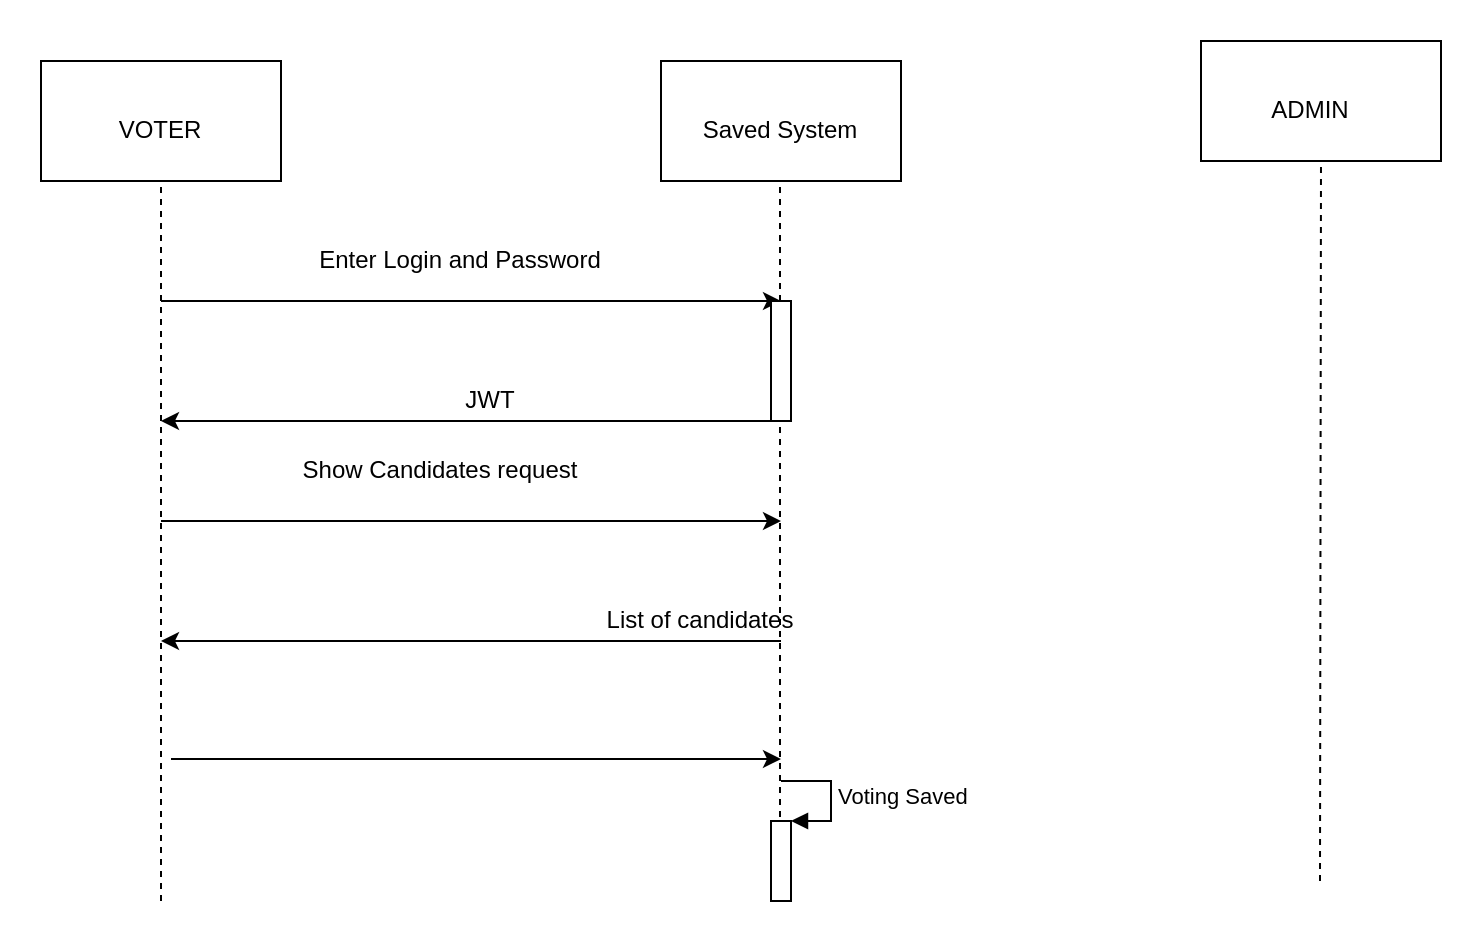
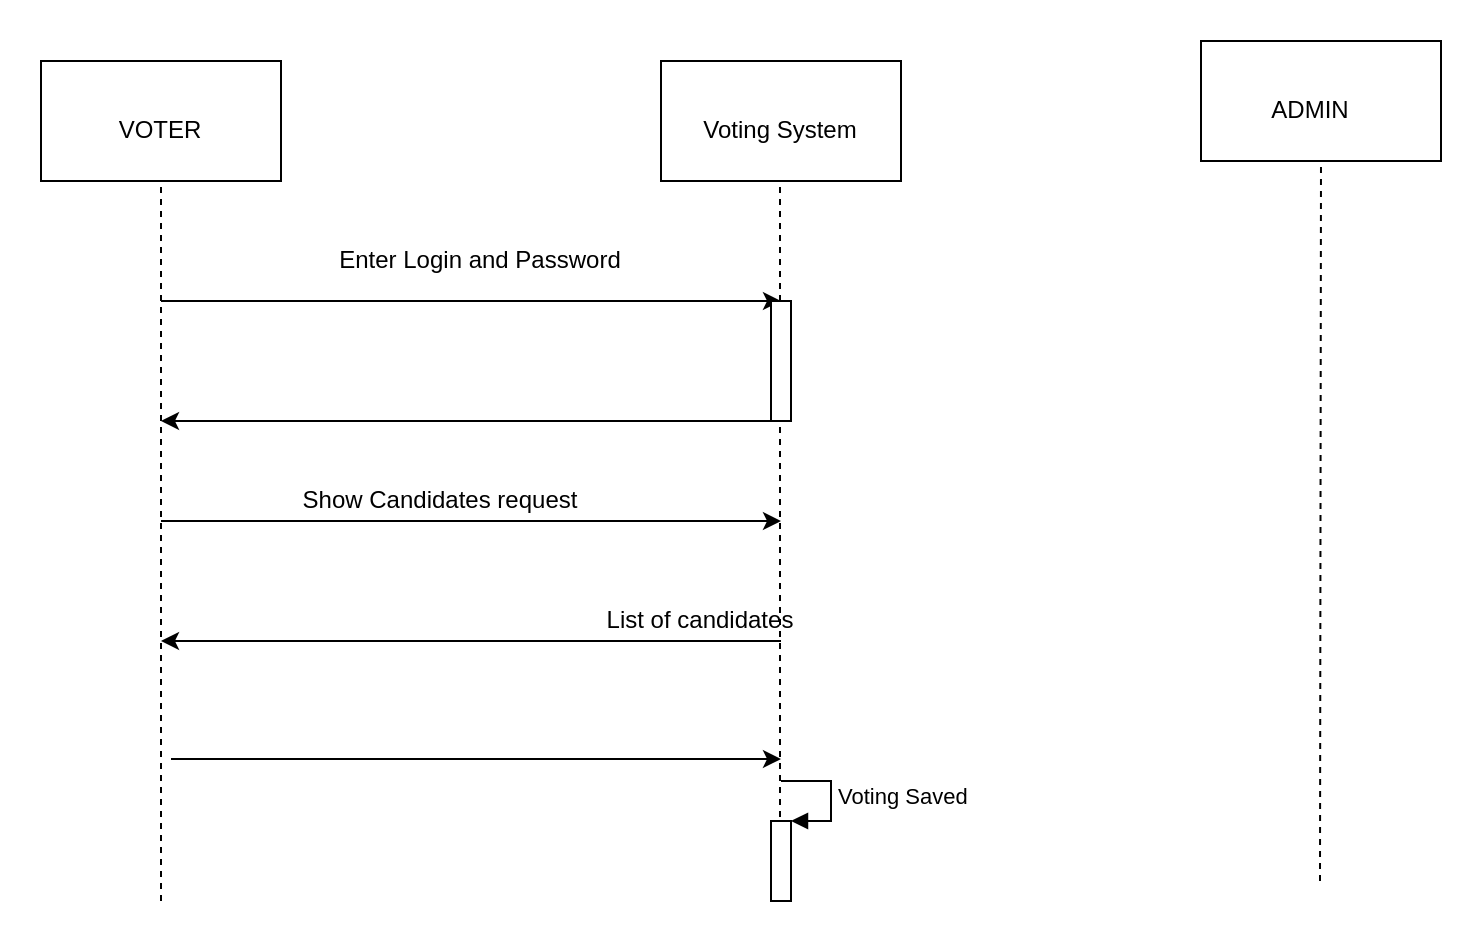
node "Saved System": label "Saved System" -> "Voting System"
node "Enter Login and Password": moved (461, 261) -> (481, 261)
node "JWT": removed
node "Show Candidates request": moved (441, 471) -> (441, 501)
